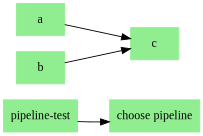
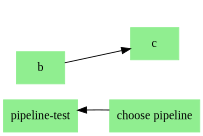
node "a": removed
edge "pipeline-test" -> "choose pipeline": reversed
